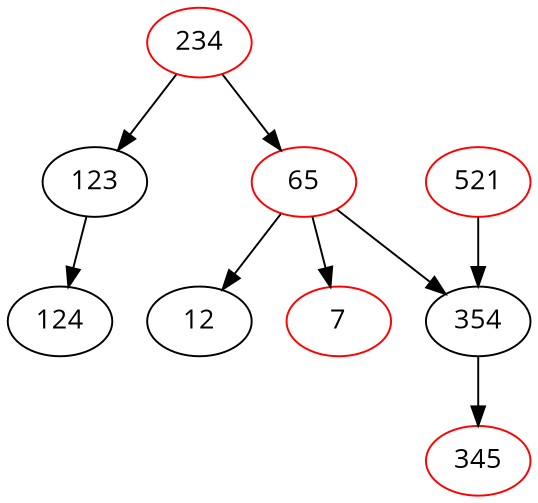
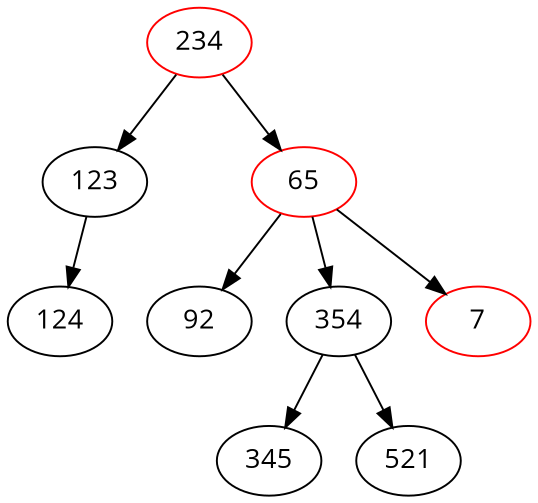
node "521": color red -> black
edge "521" -> "354": reversed
node "12": label "12" -> "92"
node "345": color red -> black
